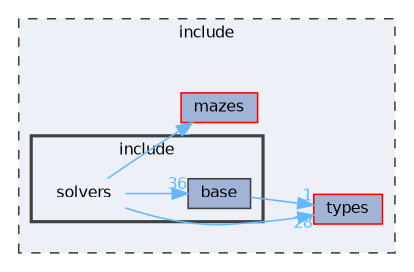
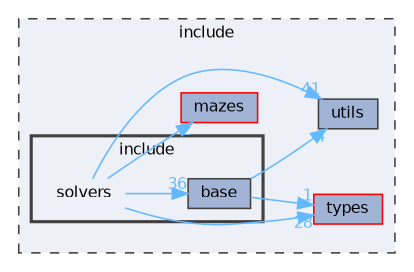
node "utils": added
